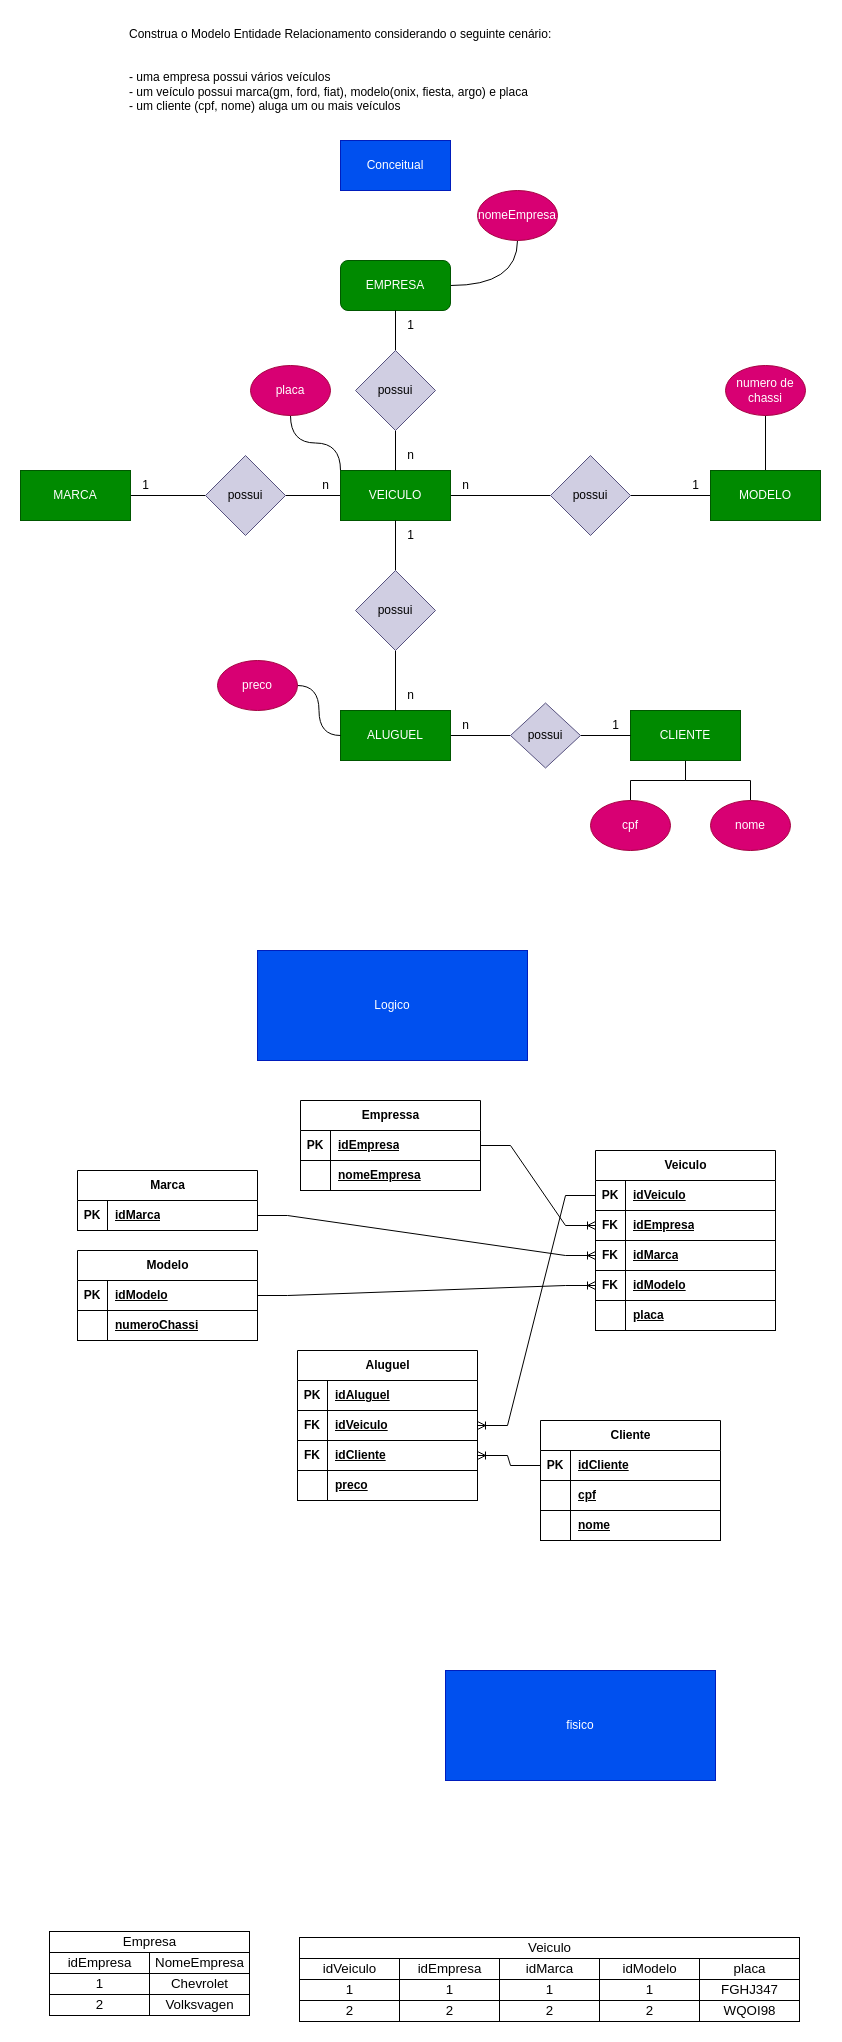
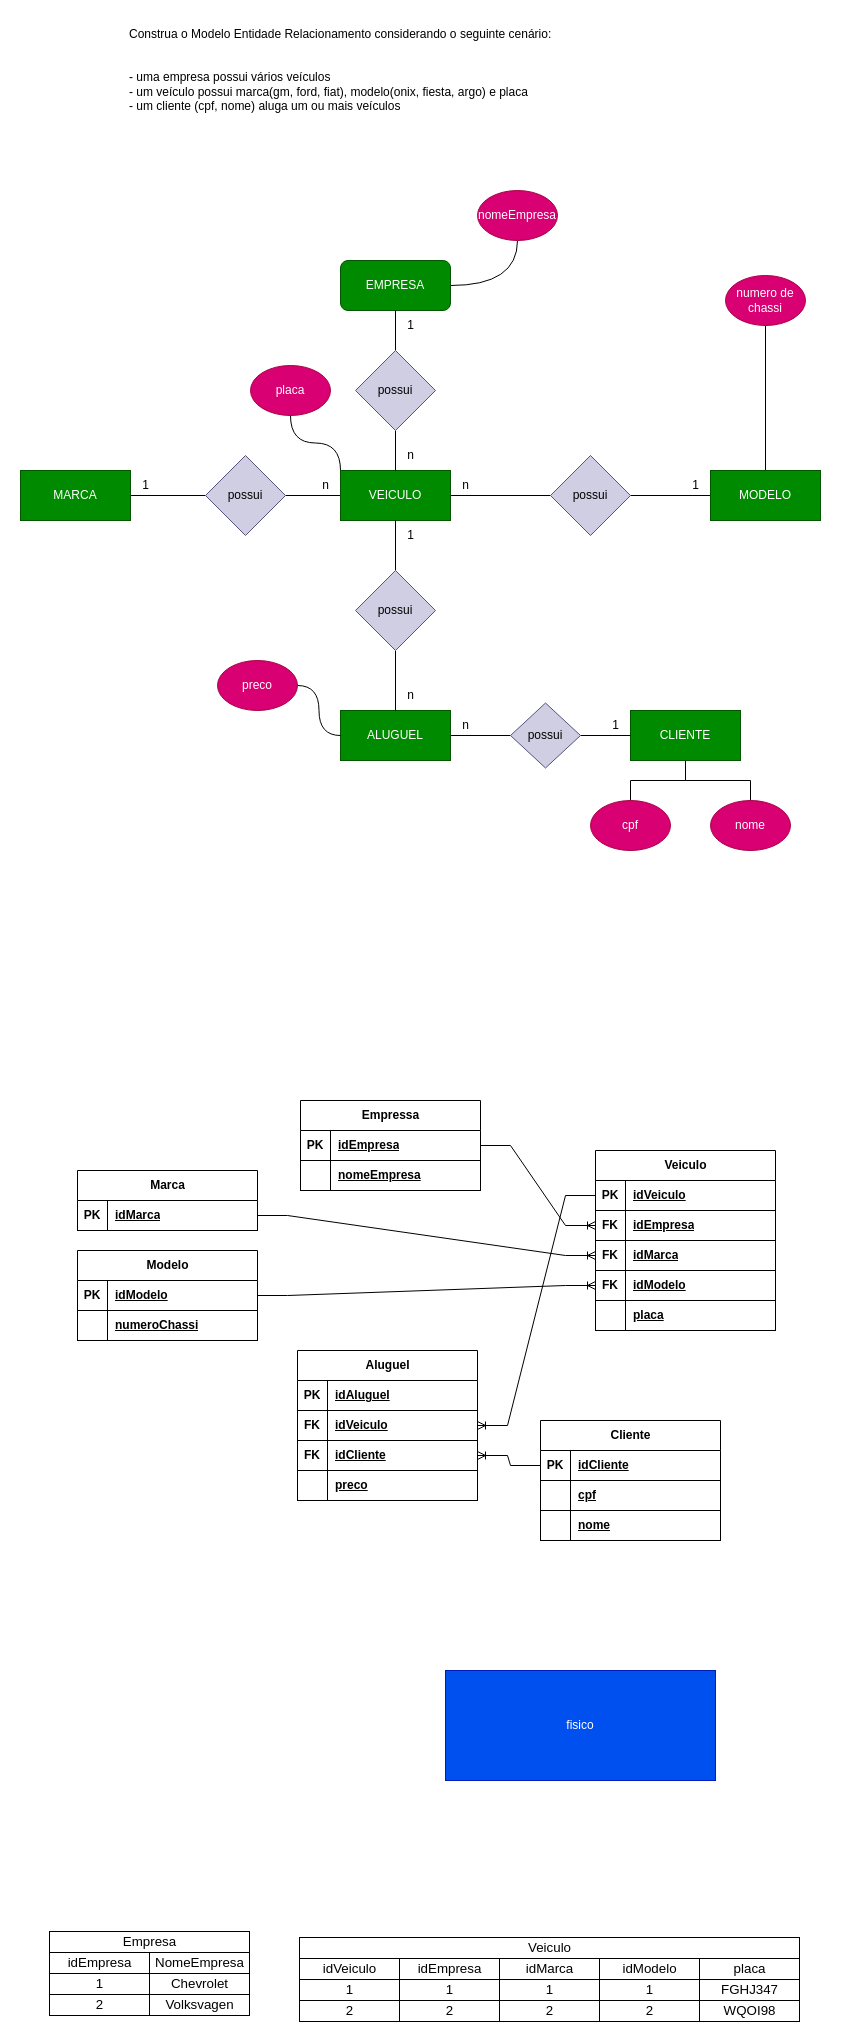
node "Conceitual": removed
node "numero de chassi": moved (766, 391) -> (766, 301)
node "Logico": removed
